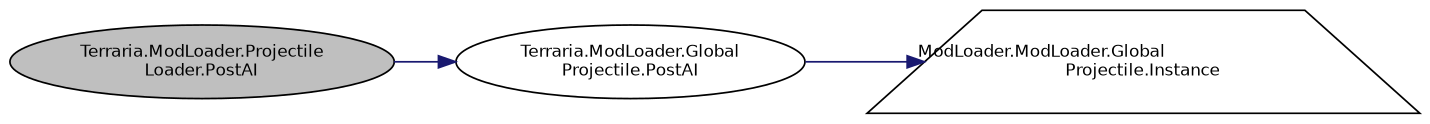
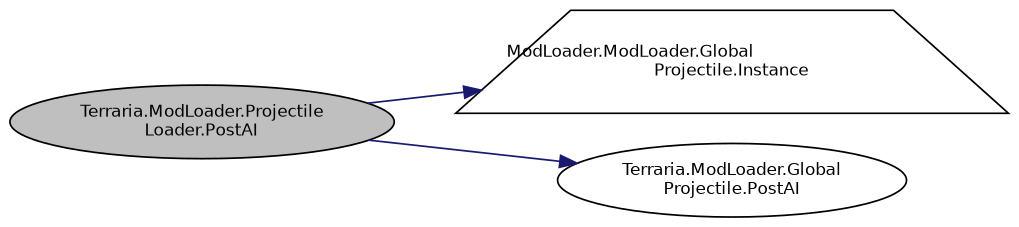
edge "Terraria.ModLoader.Global Projectile.PostAI" -> "ModLoader.ModLoader.Global Projectile.Instance": now "Terraria.ModLoader.Projectile Loader.PostAI" -> "ModLoader.ModLoader.Global Projectile.Instance"
